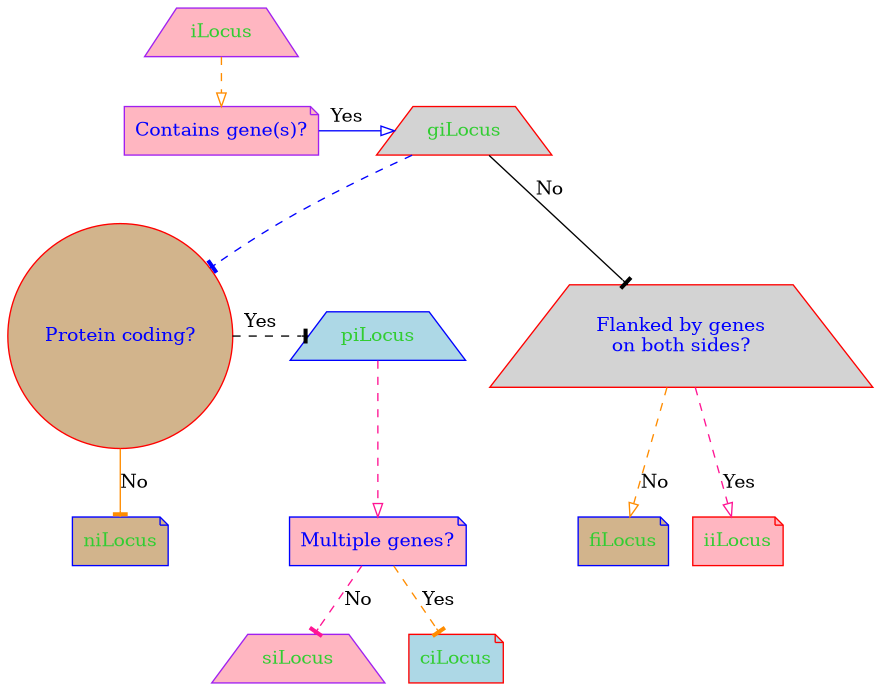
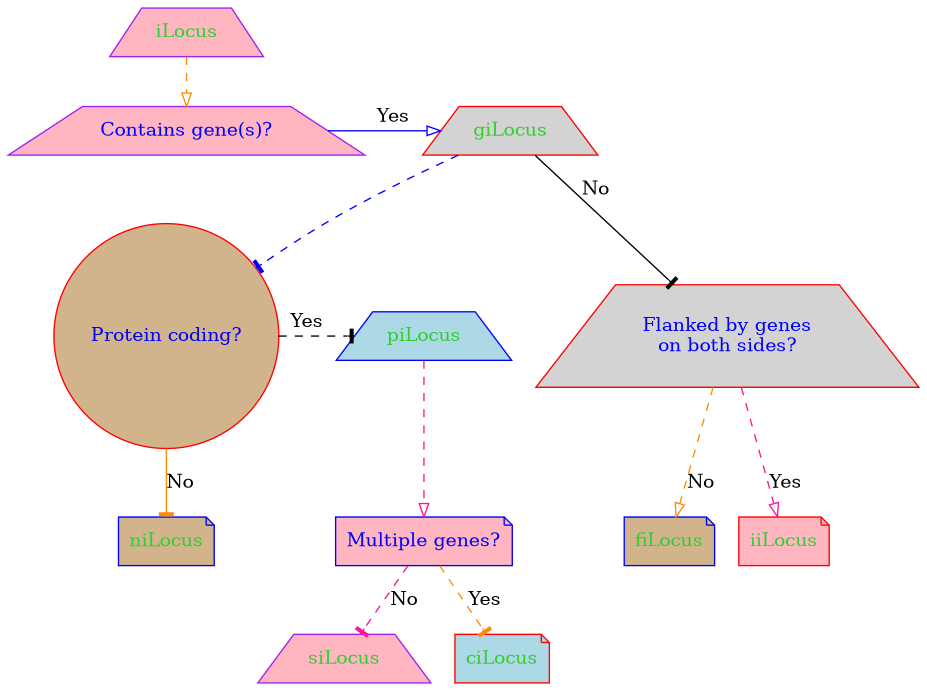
node "Contains gene(s)?": shape note -> trapezium
